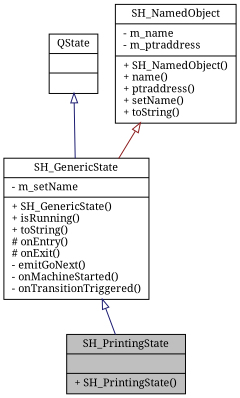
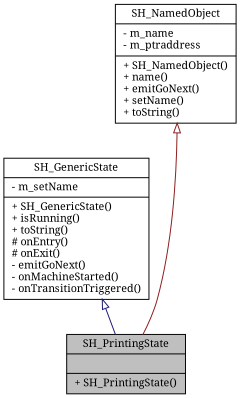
node "QState": removed
node "SH_NamedObject": text "+ ptraddress()" -> "+ emitGoNext()"
edge "SH_GenericState" -> "SH_NamedObject": now "SH_PrintingState" -> "SH_NamedObject"
